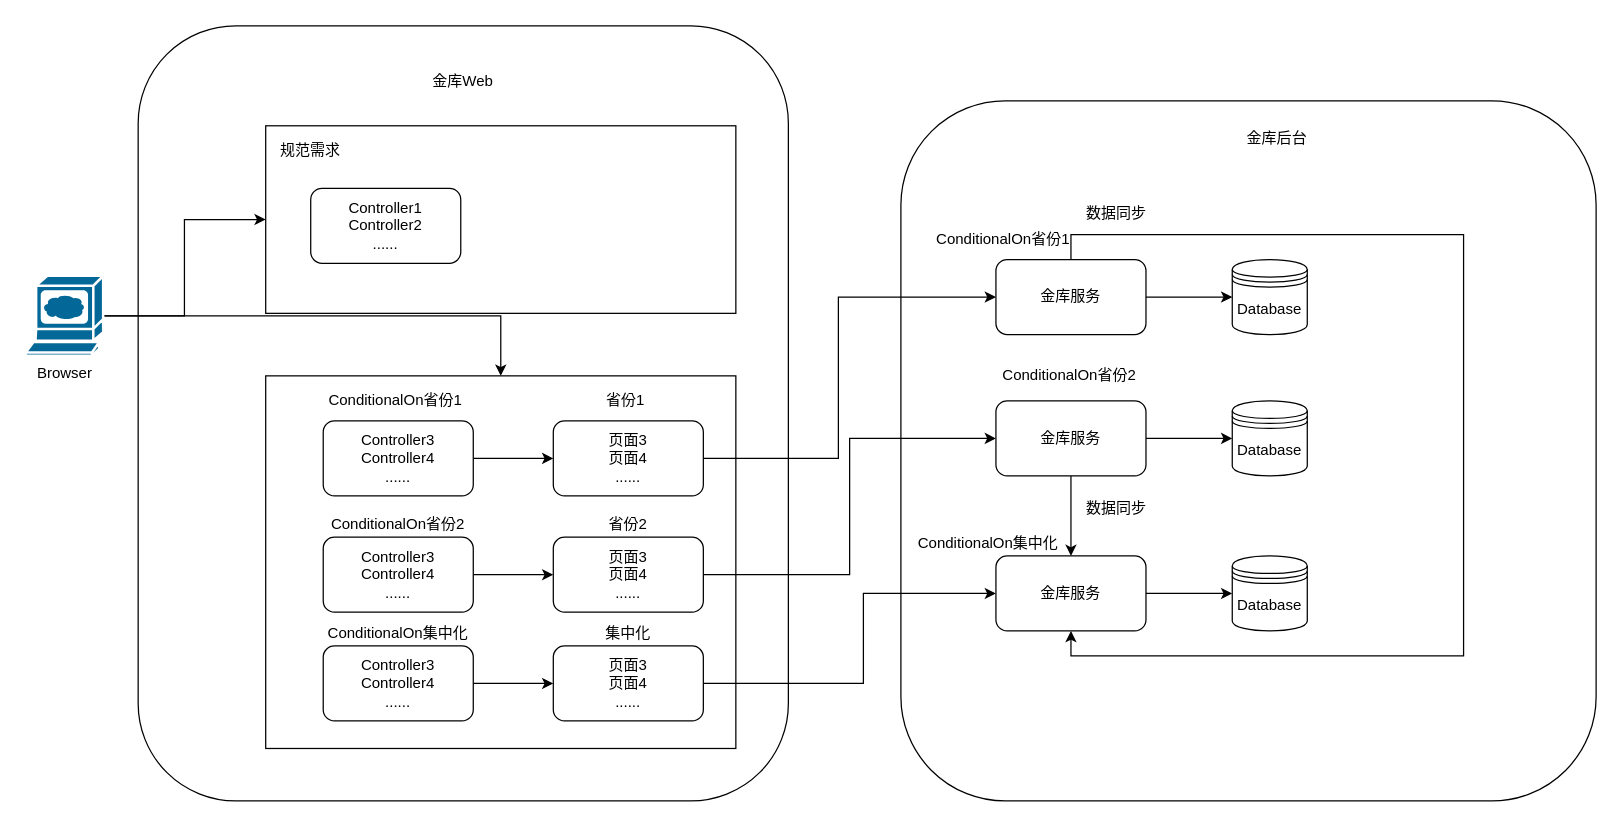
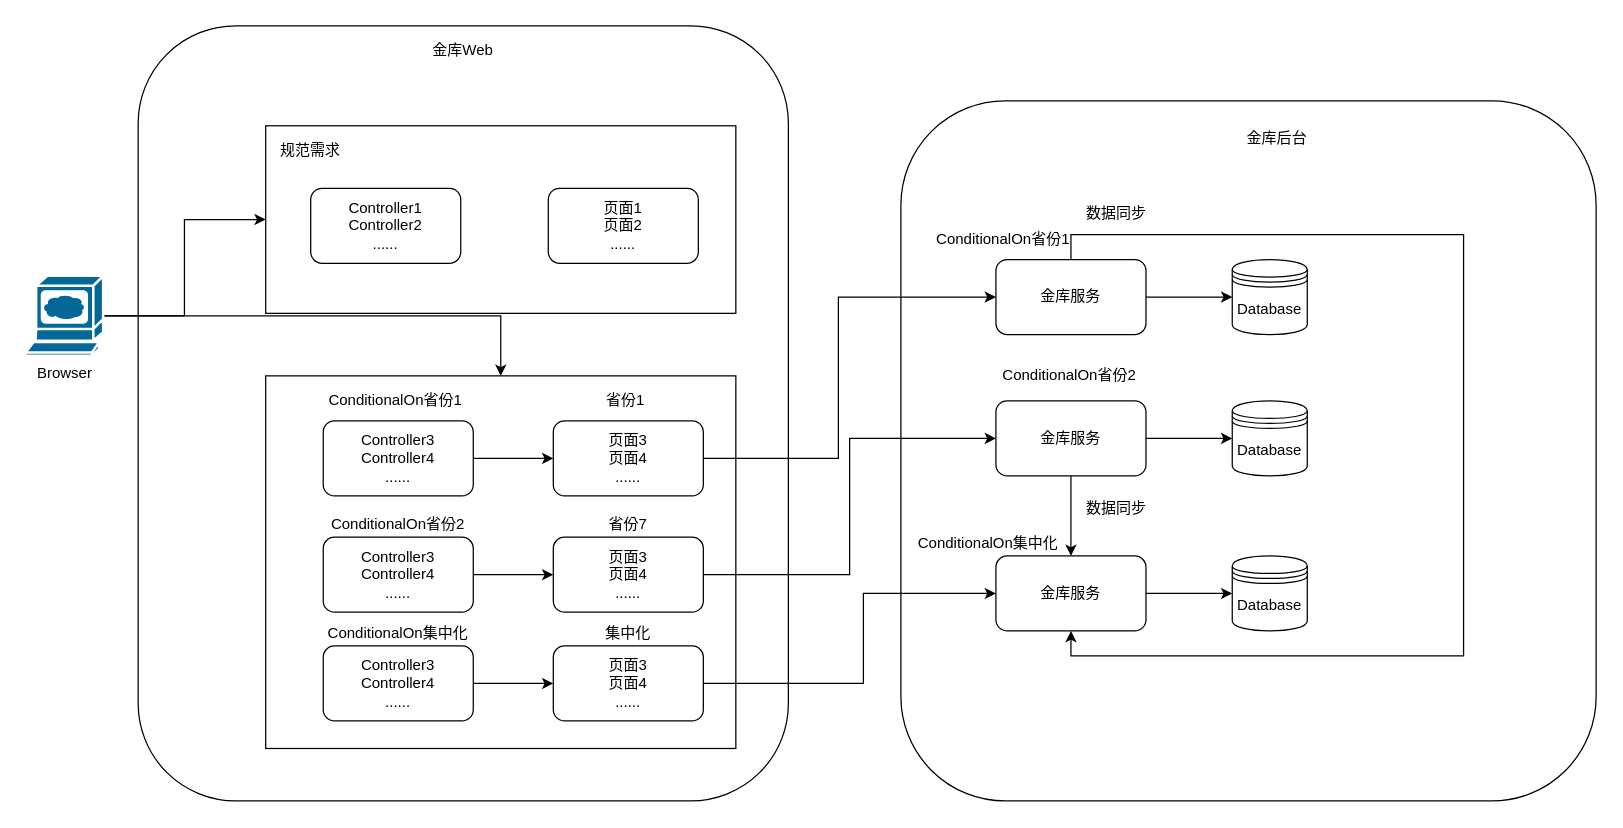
node "金库Web": moved (463, 82) -> (463, 51)
node "页面1 页面2 ......": added
node "省份2": label "省份2" -> "省份7"
